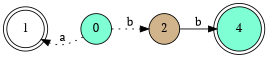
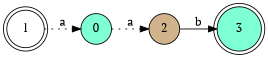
edge "0" -> "2": label "b" -> "a"
node "4": label "4" -> "3"
edge "0" -> "1": reversed
